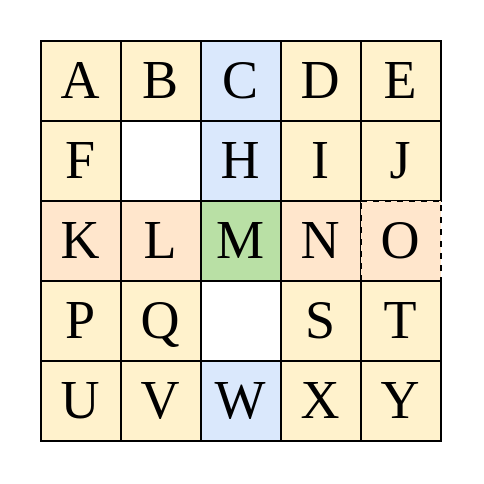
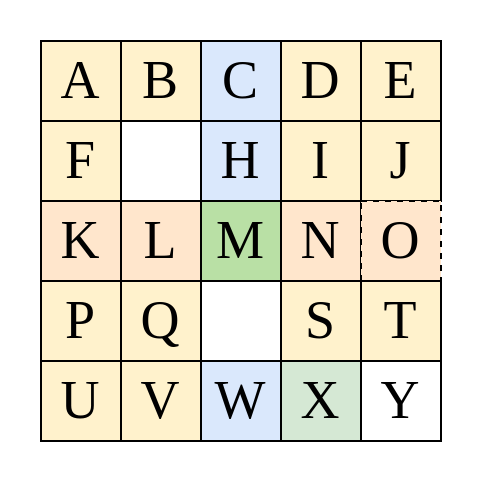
node "X": fillcolor #fff2cc -> #d5e8d4
node "Y": fillcolor #fff2cc -> #ffffff
